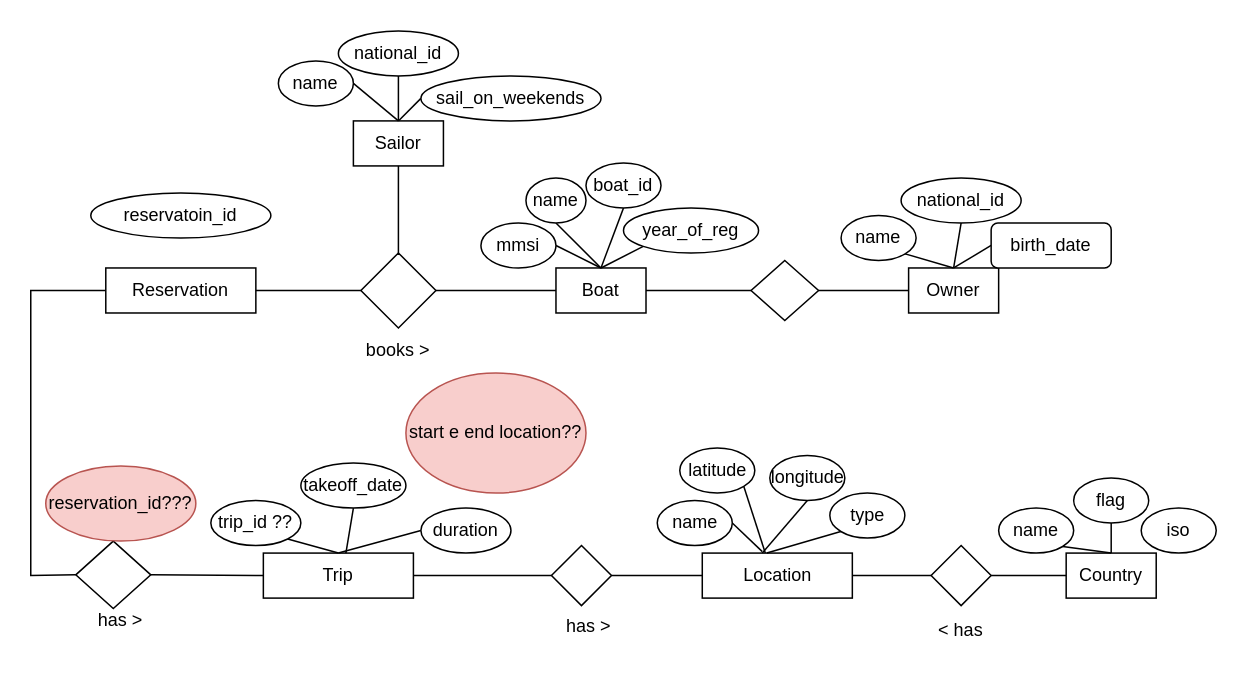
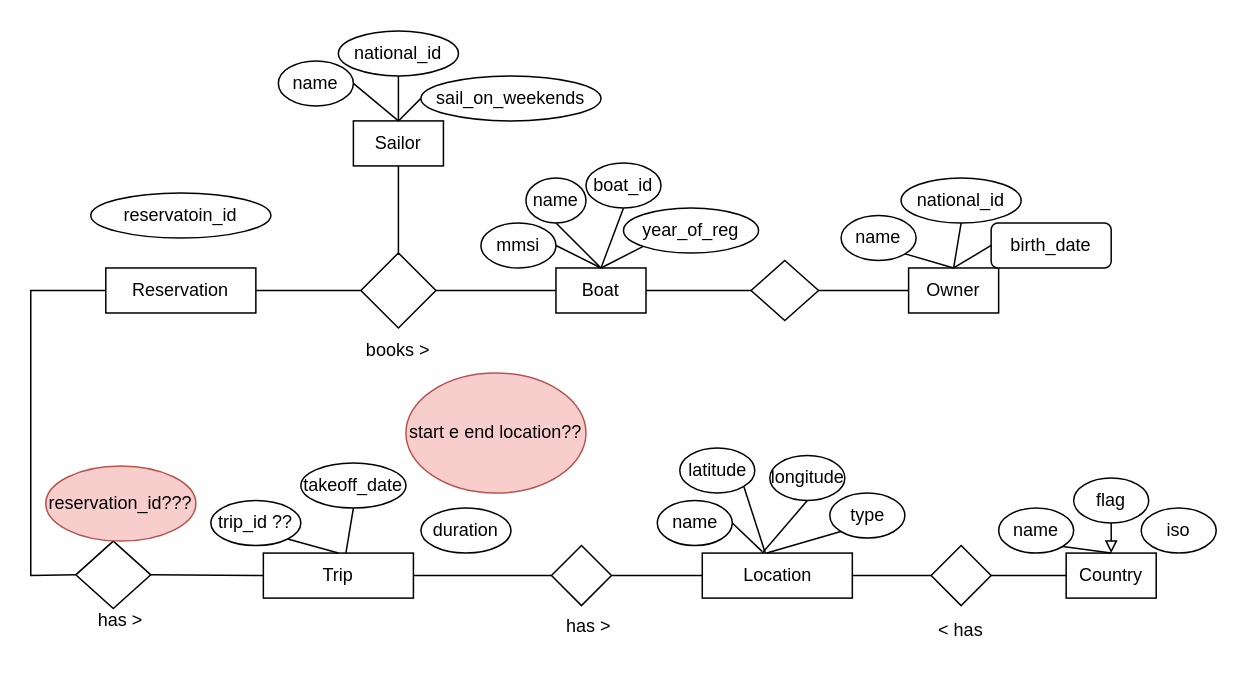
edge "duration" -- "Trip": removed
edge "flag" -- "Country": arrowhead none -> block
